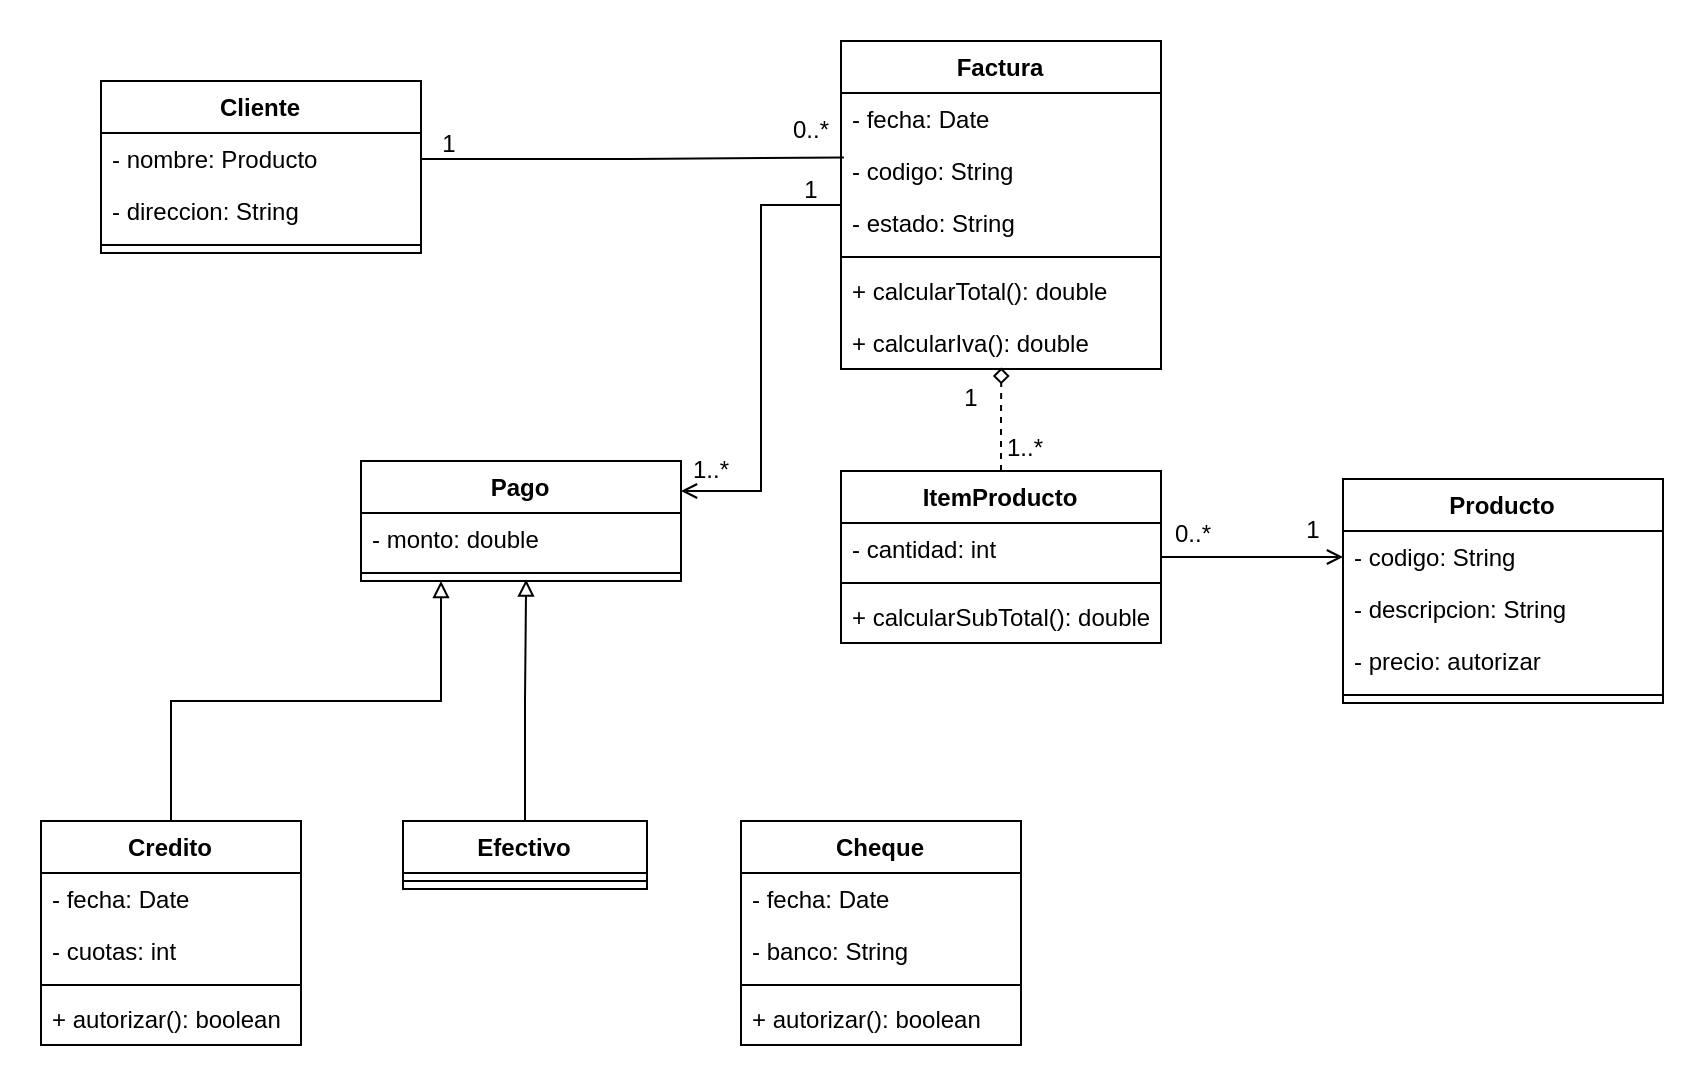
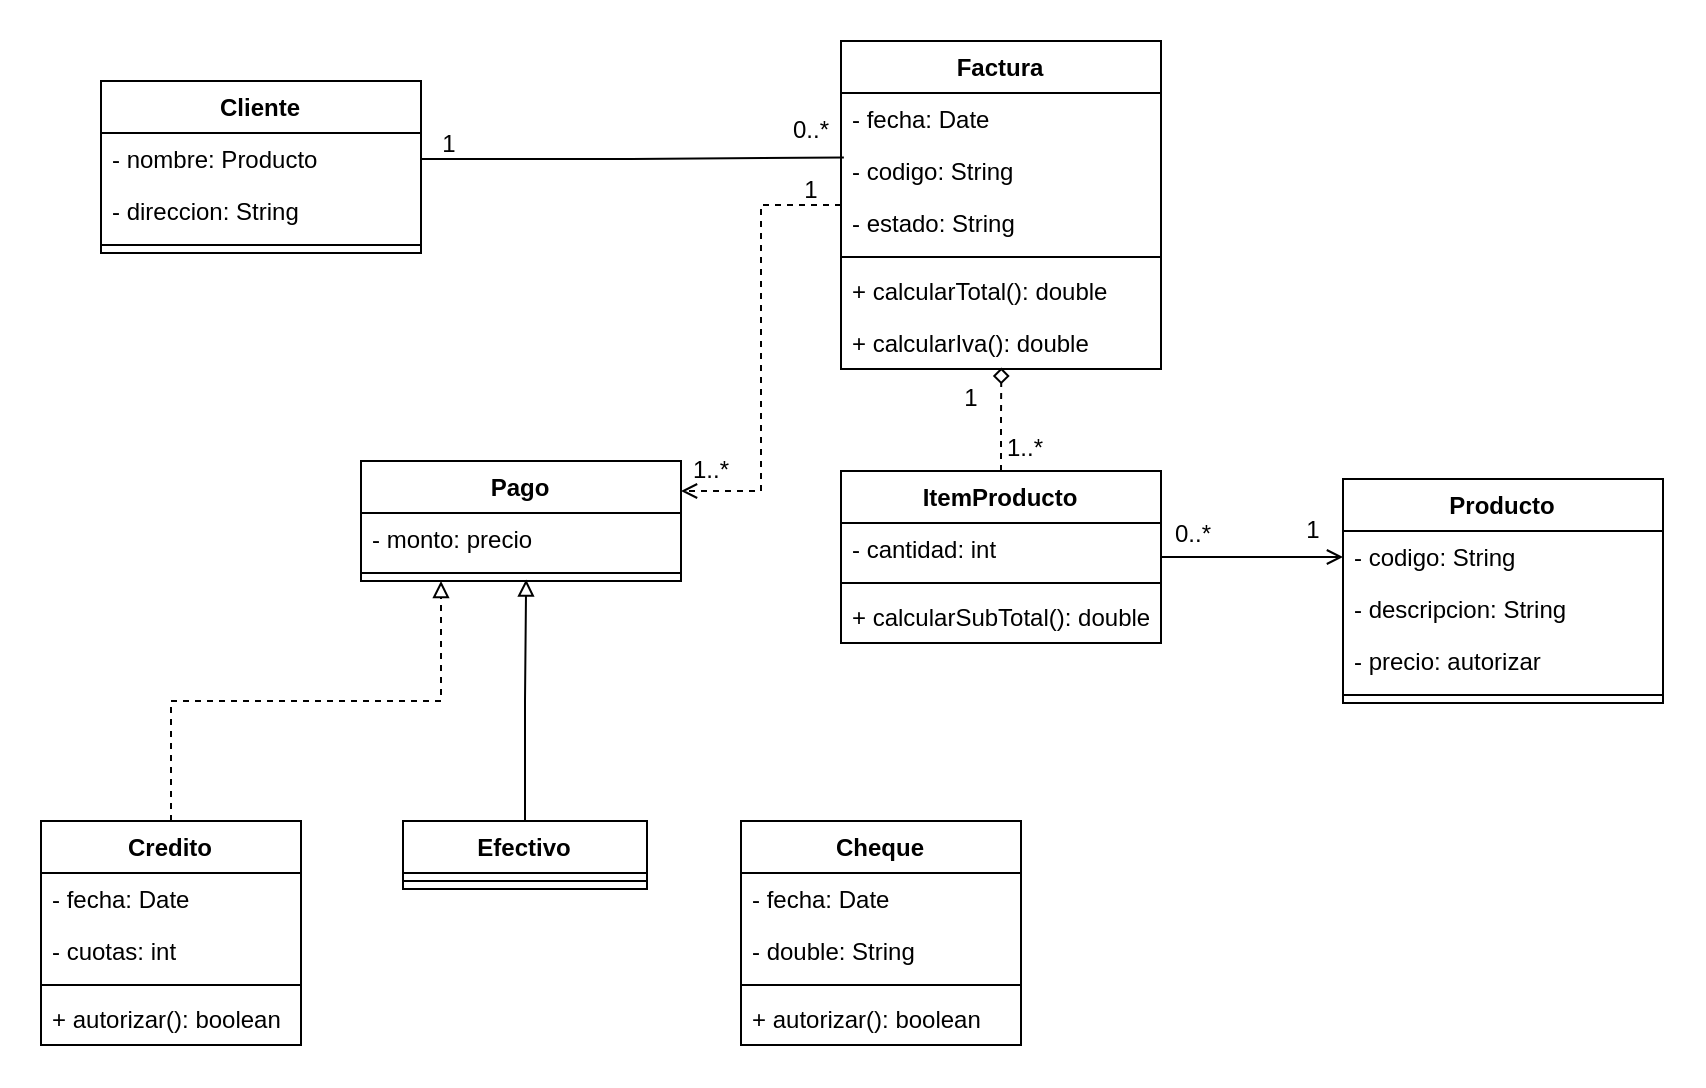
edge "Factura" -> "Pago": style solid -> dashed
node "- monto: double": label "- monto: double" -> "- monto: precio"
edge "Credito" -> "Pago": style solid -> dashed
node "- banco: String": label "- banco: String" -> "- double: String"
